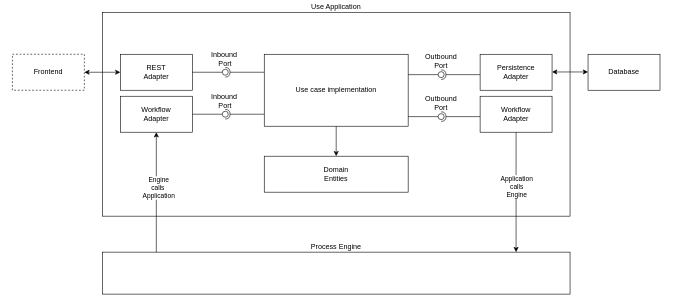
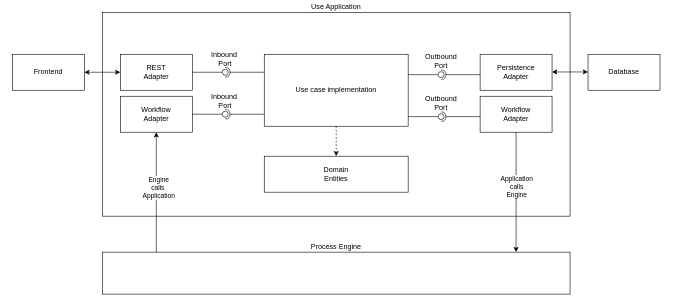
node "Frontend": style dashed -> solid
edge "Use case implementation" -> "Domain Entities": style solid -> dashed
